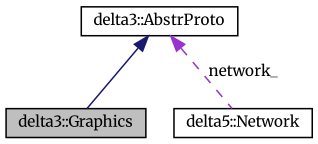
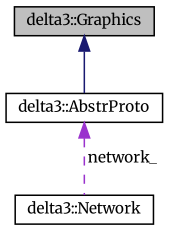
edge "delta3::Graphics" -> "delta3::AbstrProto": reversed
node "delta5::Network": label "delta5::Network" -> "delta3::Network"
